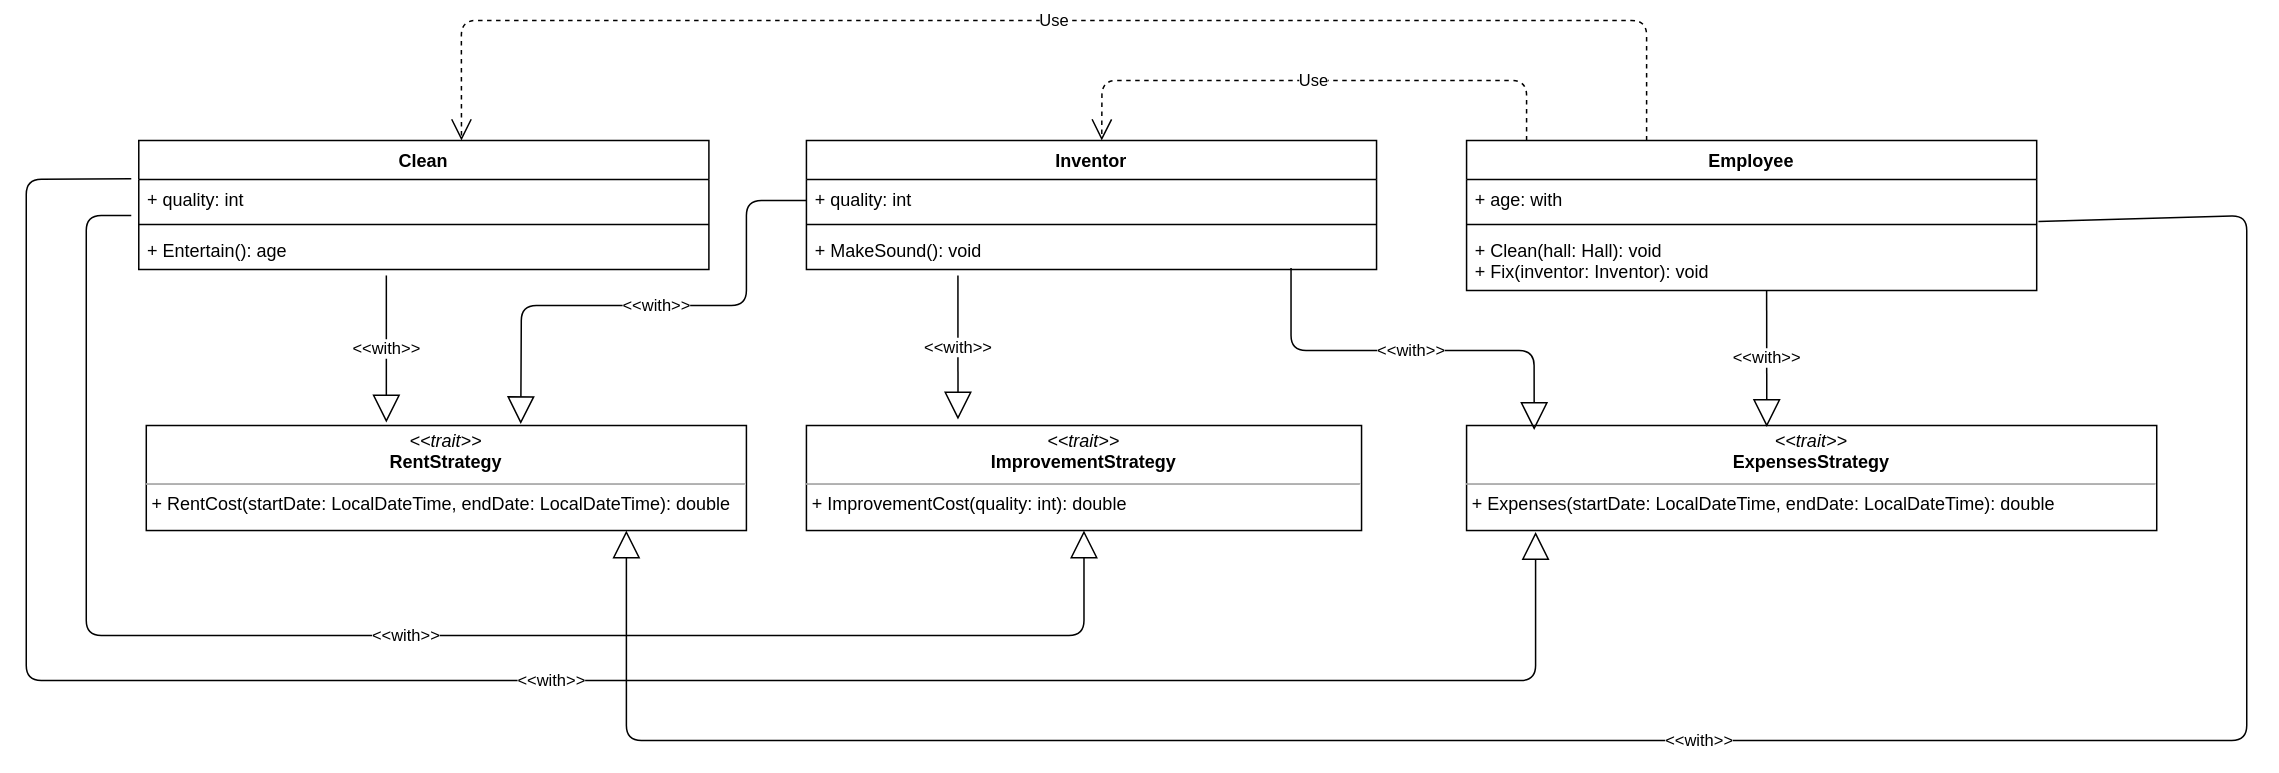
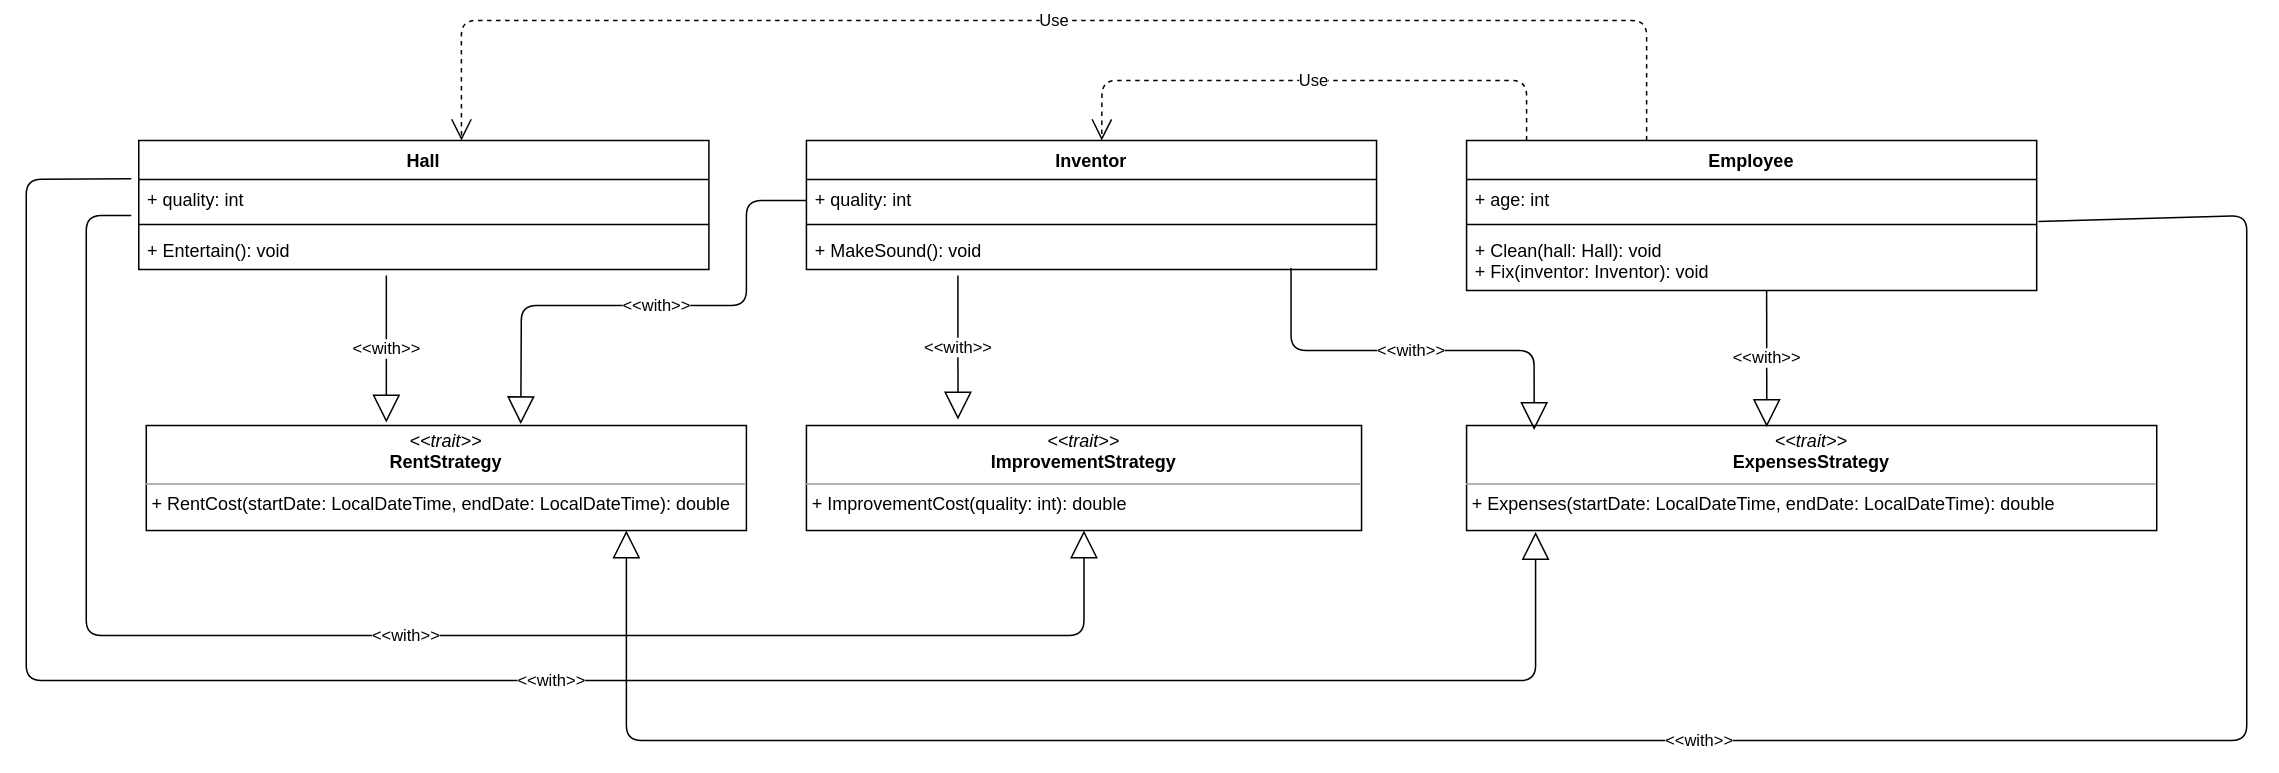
node "Clean": label "Clean" -> "Hall"
node "+ age: with": label "+ age: with" -> "+ age: int"
node "+ Entertain(): age": label "+ Entertain(): age" -> "+ Entertain(): void"
